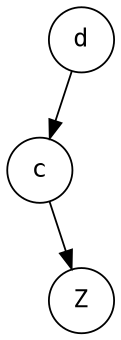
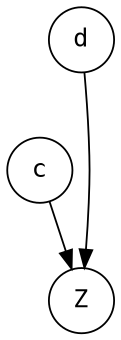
edge "d" -> "c": now "d" -> "Z"
